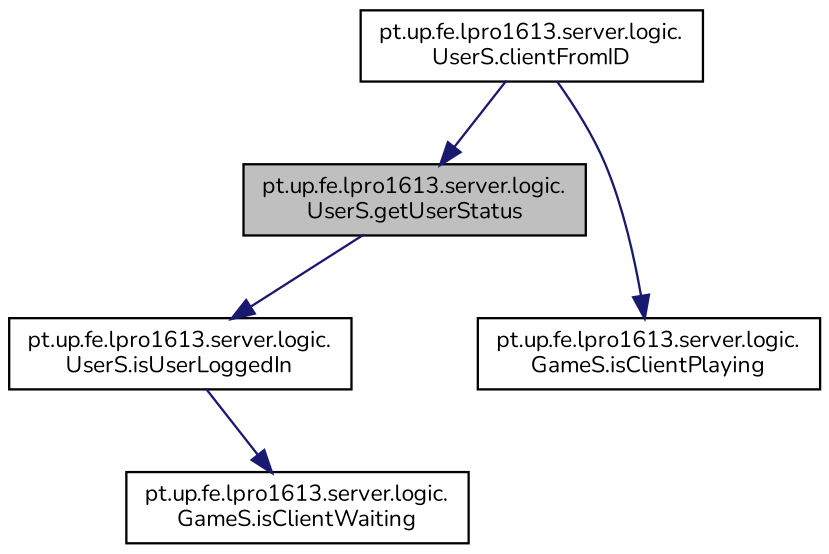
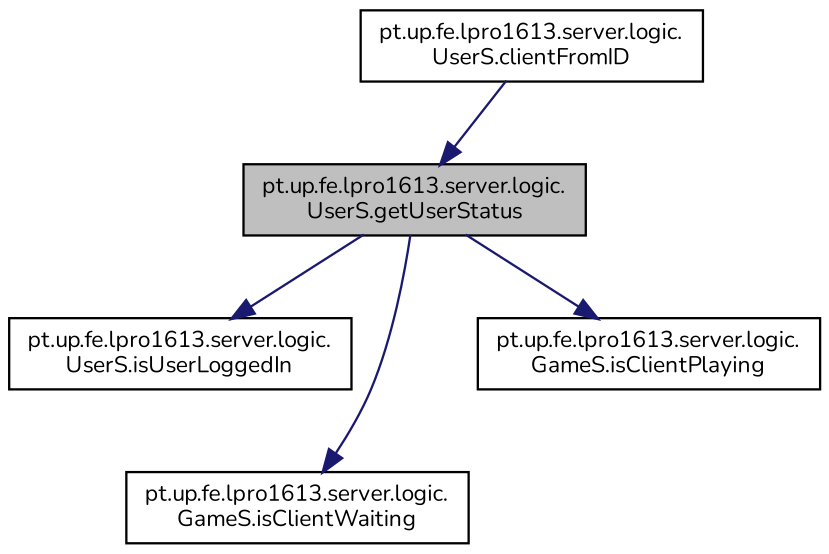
edge "pt.up.fe.lpro1613.server.logic. UserS.clientFromID" -> "pt.up.fe.lpro1613.server.logic. GameS.isClientPlaying": now "pt.up.fe.lpro1613.server.logic. UserS.getUserStatus" -> "pt.up.fe.lpro1613.server.logic. GameS.isClientPlaying"
edge "pt.up.fe.lpro1613.server.logic. UserS.isUserLoggedIn" -> "pt.up.fe.lpro1613.server.logic. GameS.isClientWaiting": now "pt.up.fe.lpro1613.server.logic. UserS.getUserStatus" -> "pt.up.fe.lpro1613.server.logic. GameS.isClientWaiting"
